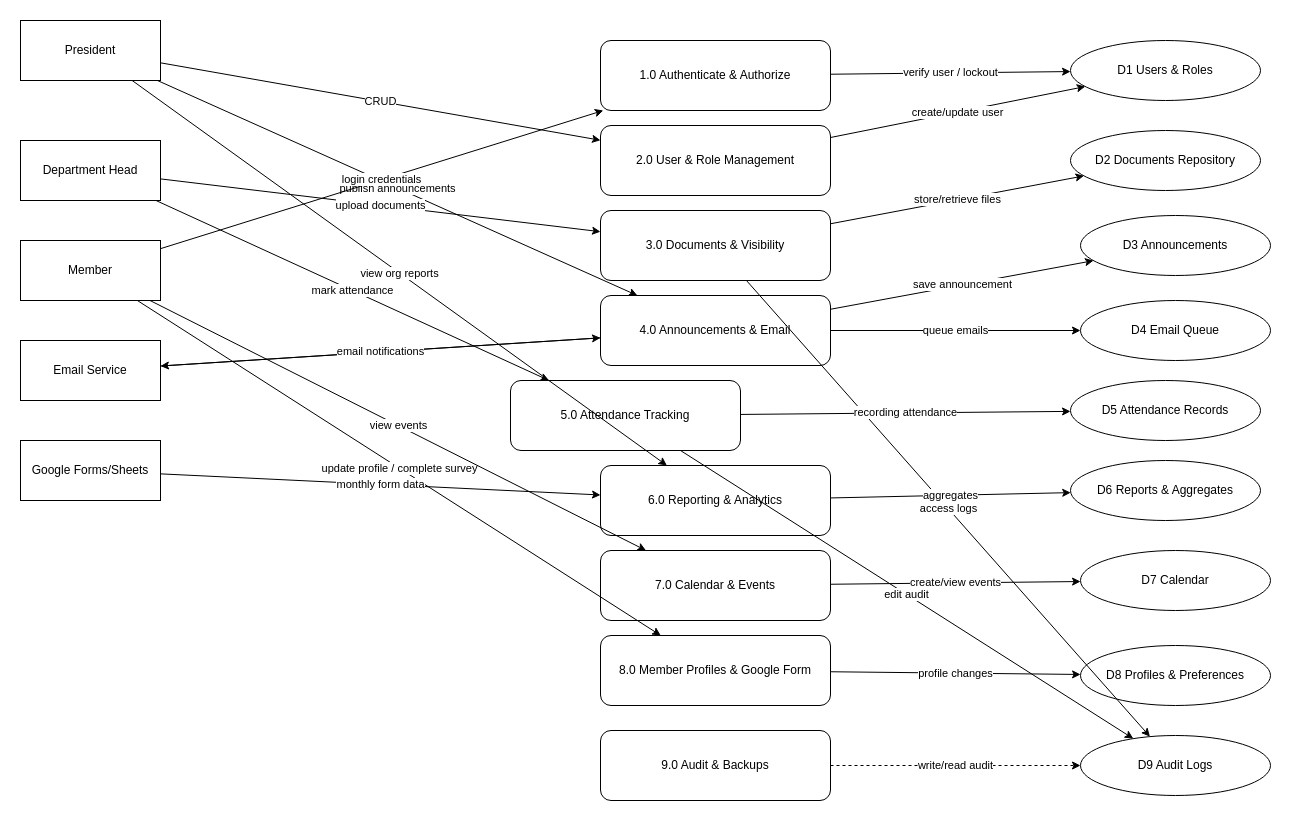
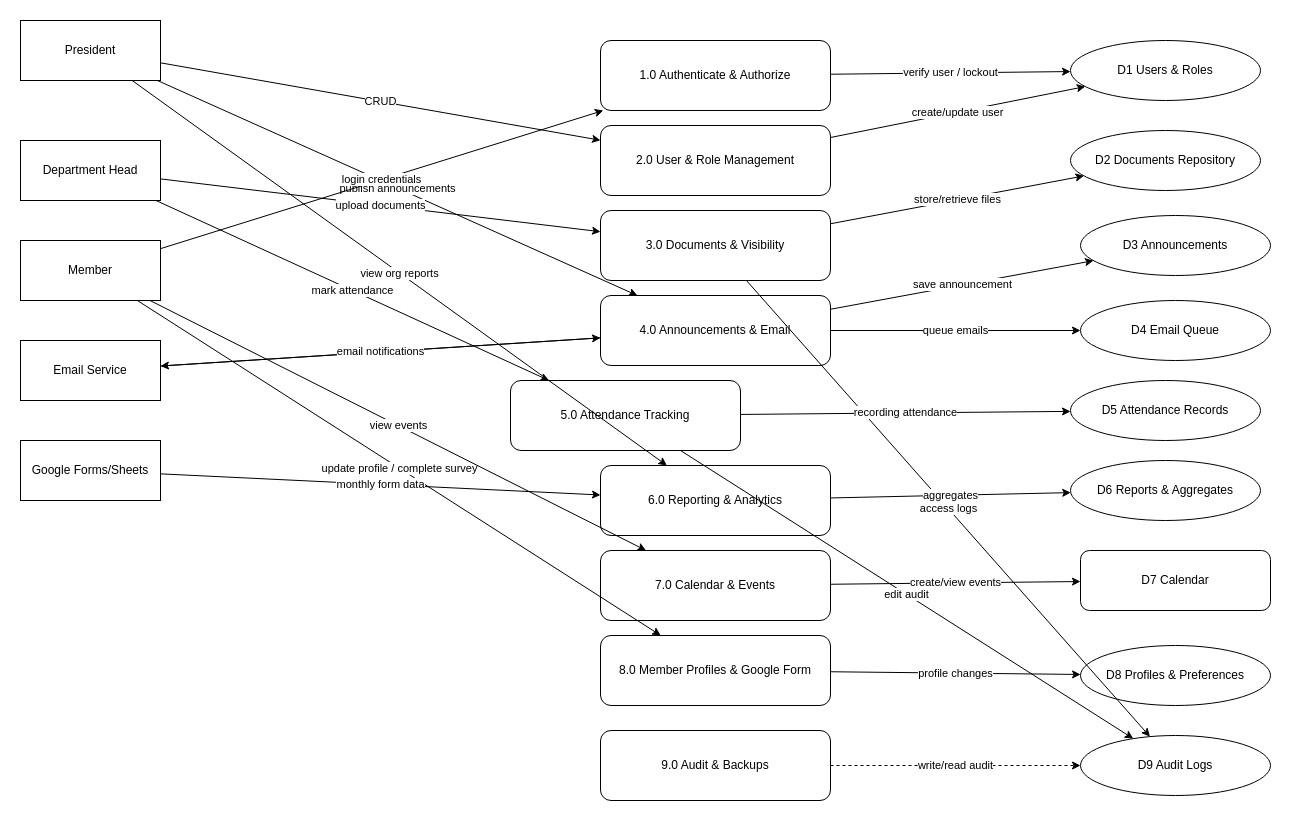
node "D7 Calendar": shape ellipse -> rounded rectangle
